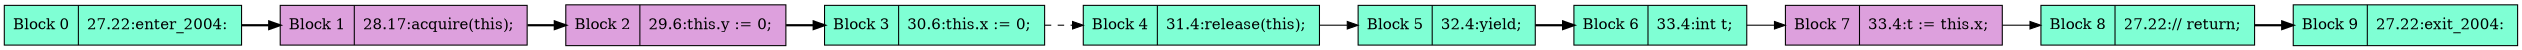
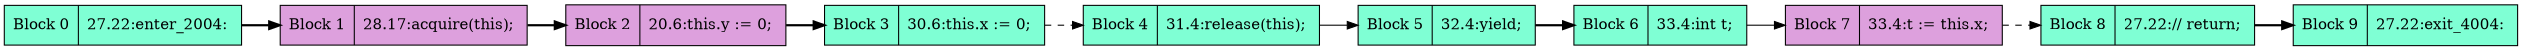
node "Block 2": text "29.6:this.y := 0;" -> "20.6:this.y := 0;"
edge "Block 7" -> "Block 8": style solid -> dashed
node "Block 9": text "27.22:exit_2004:" -> "27.22:exit_4004:"
